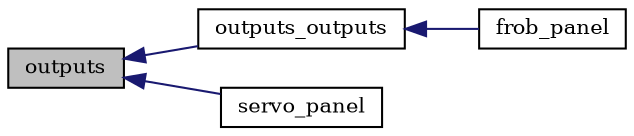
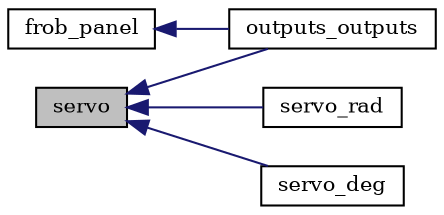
edge "frob_panel" -> "outputs_outputs": reversed
node "outputs": label "outputs" -> "servo"
node "servo_panel": label "servo_panel" -> "servo_deg"
node "servo_rad": added
